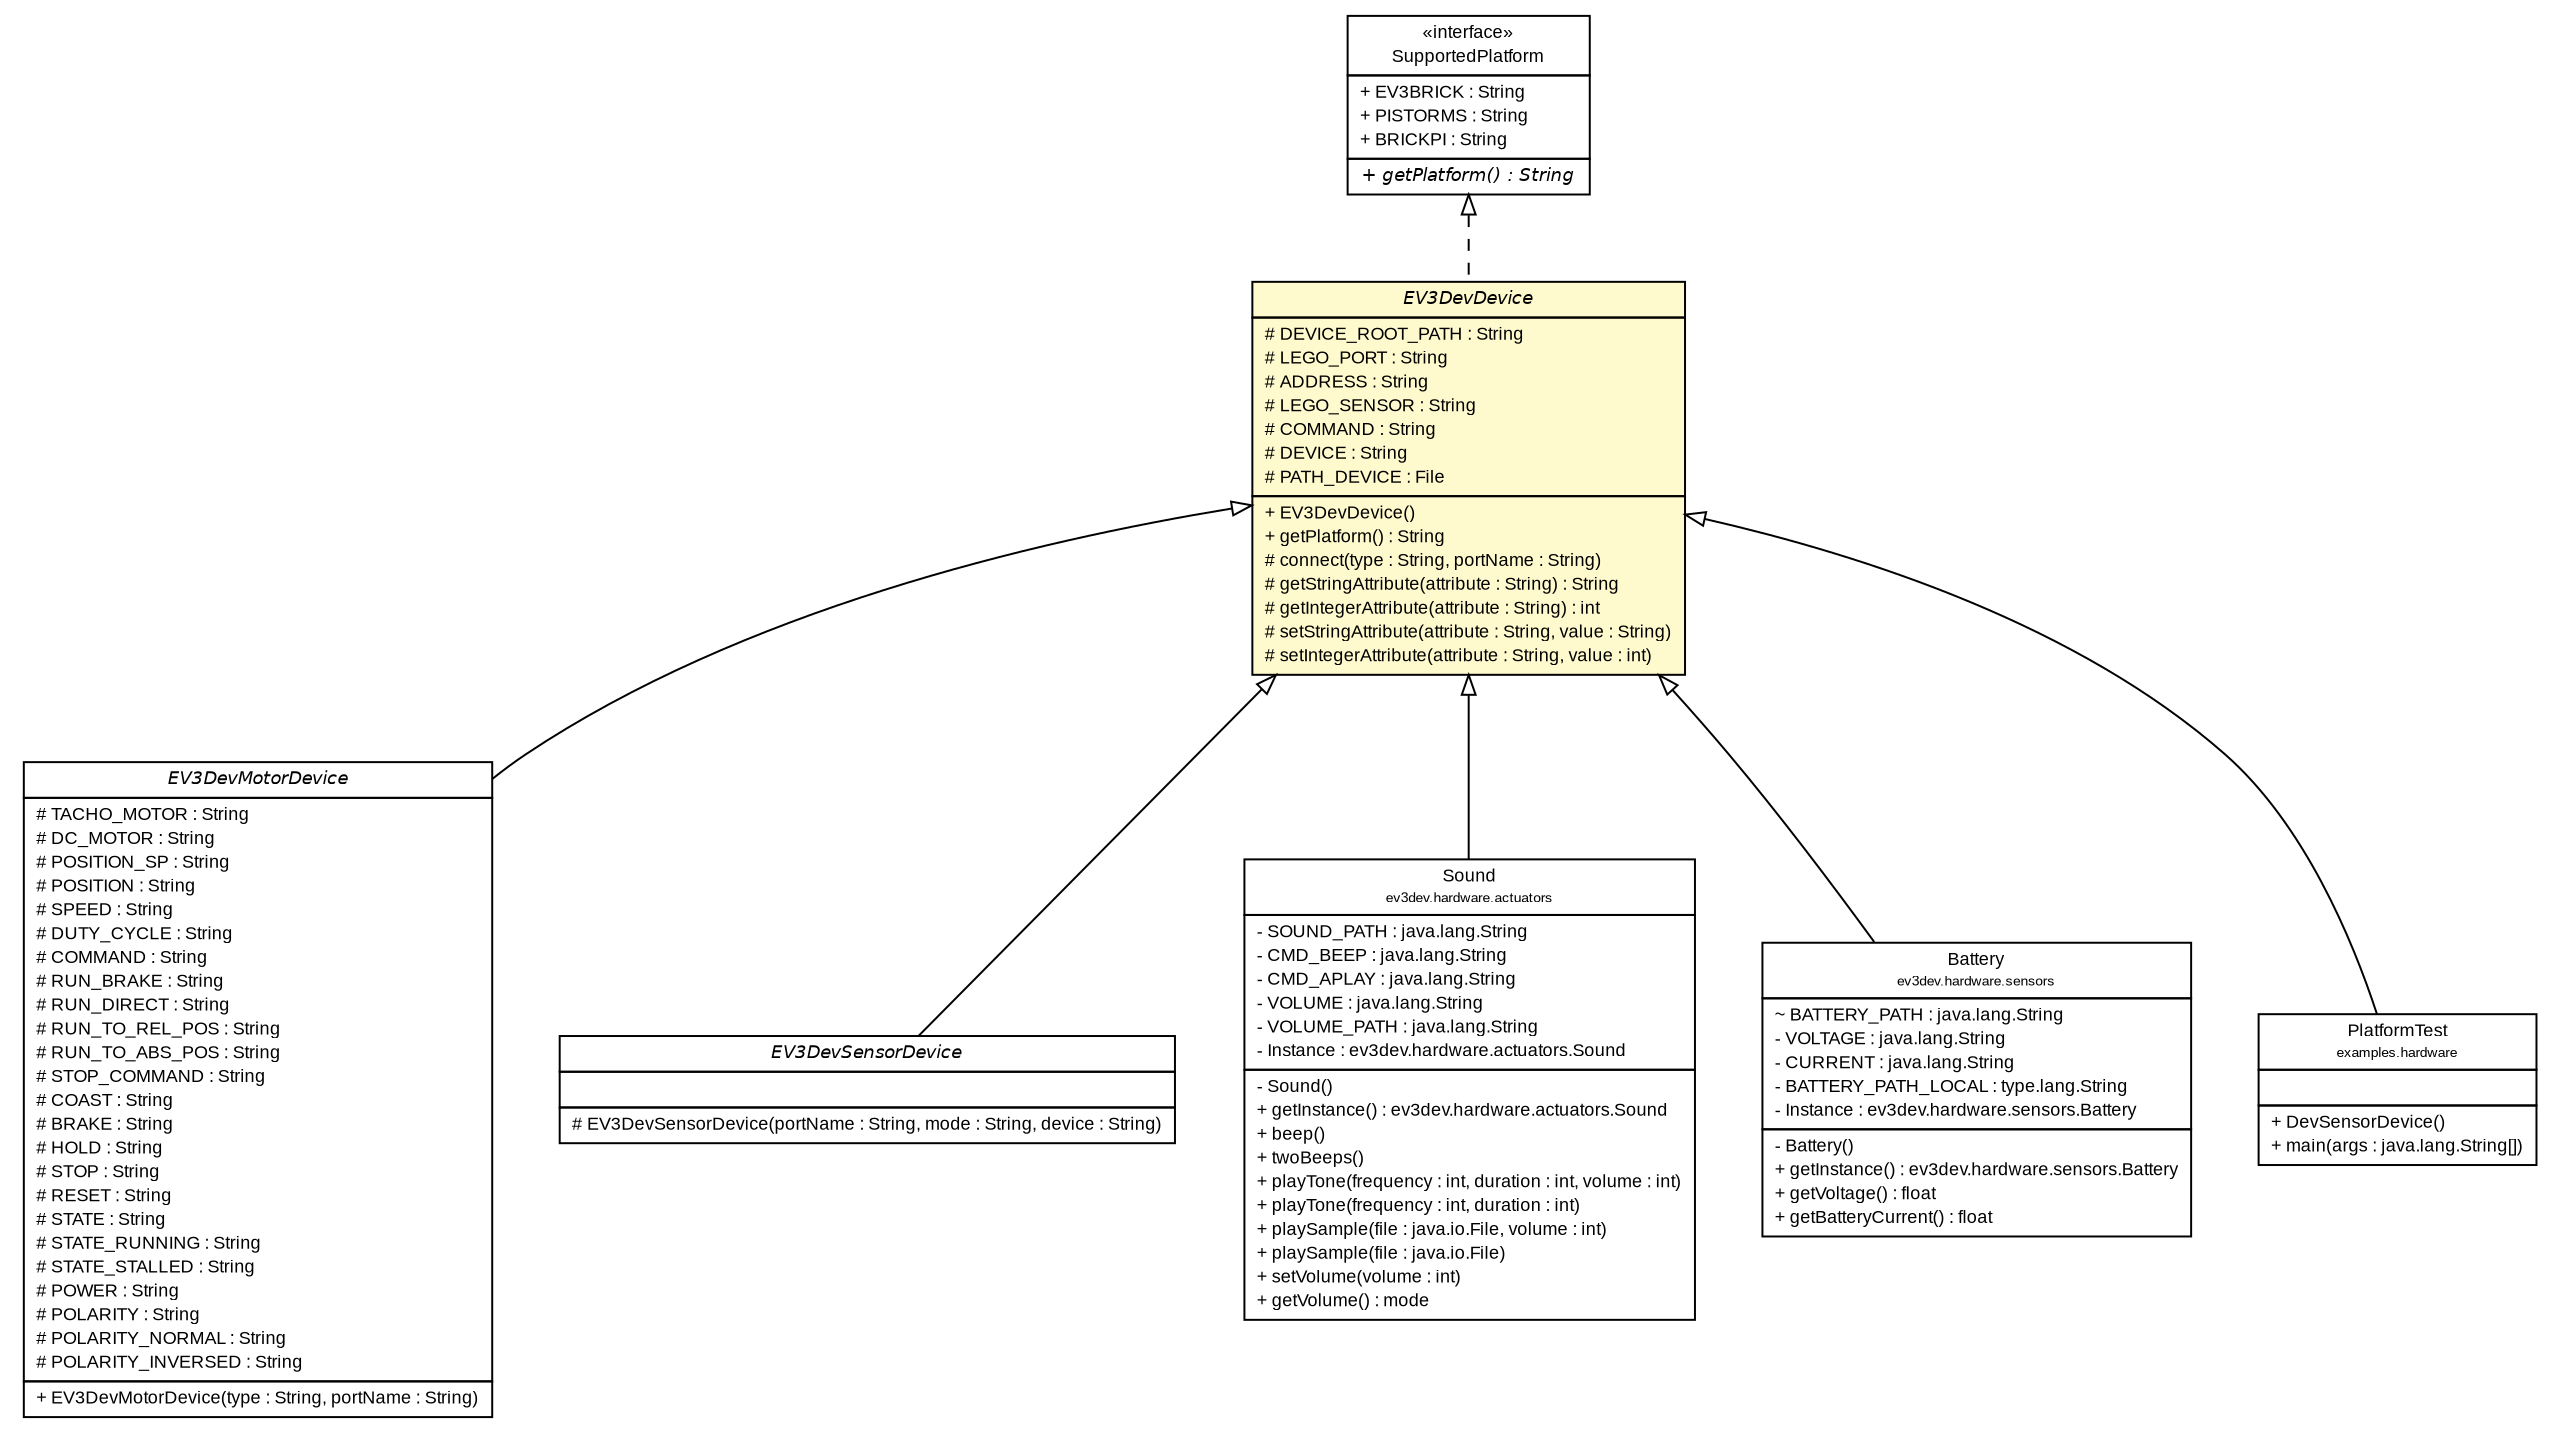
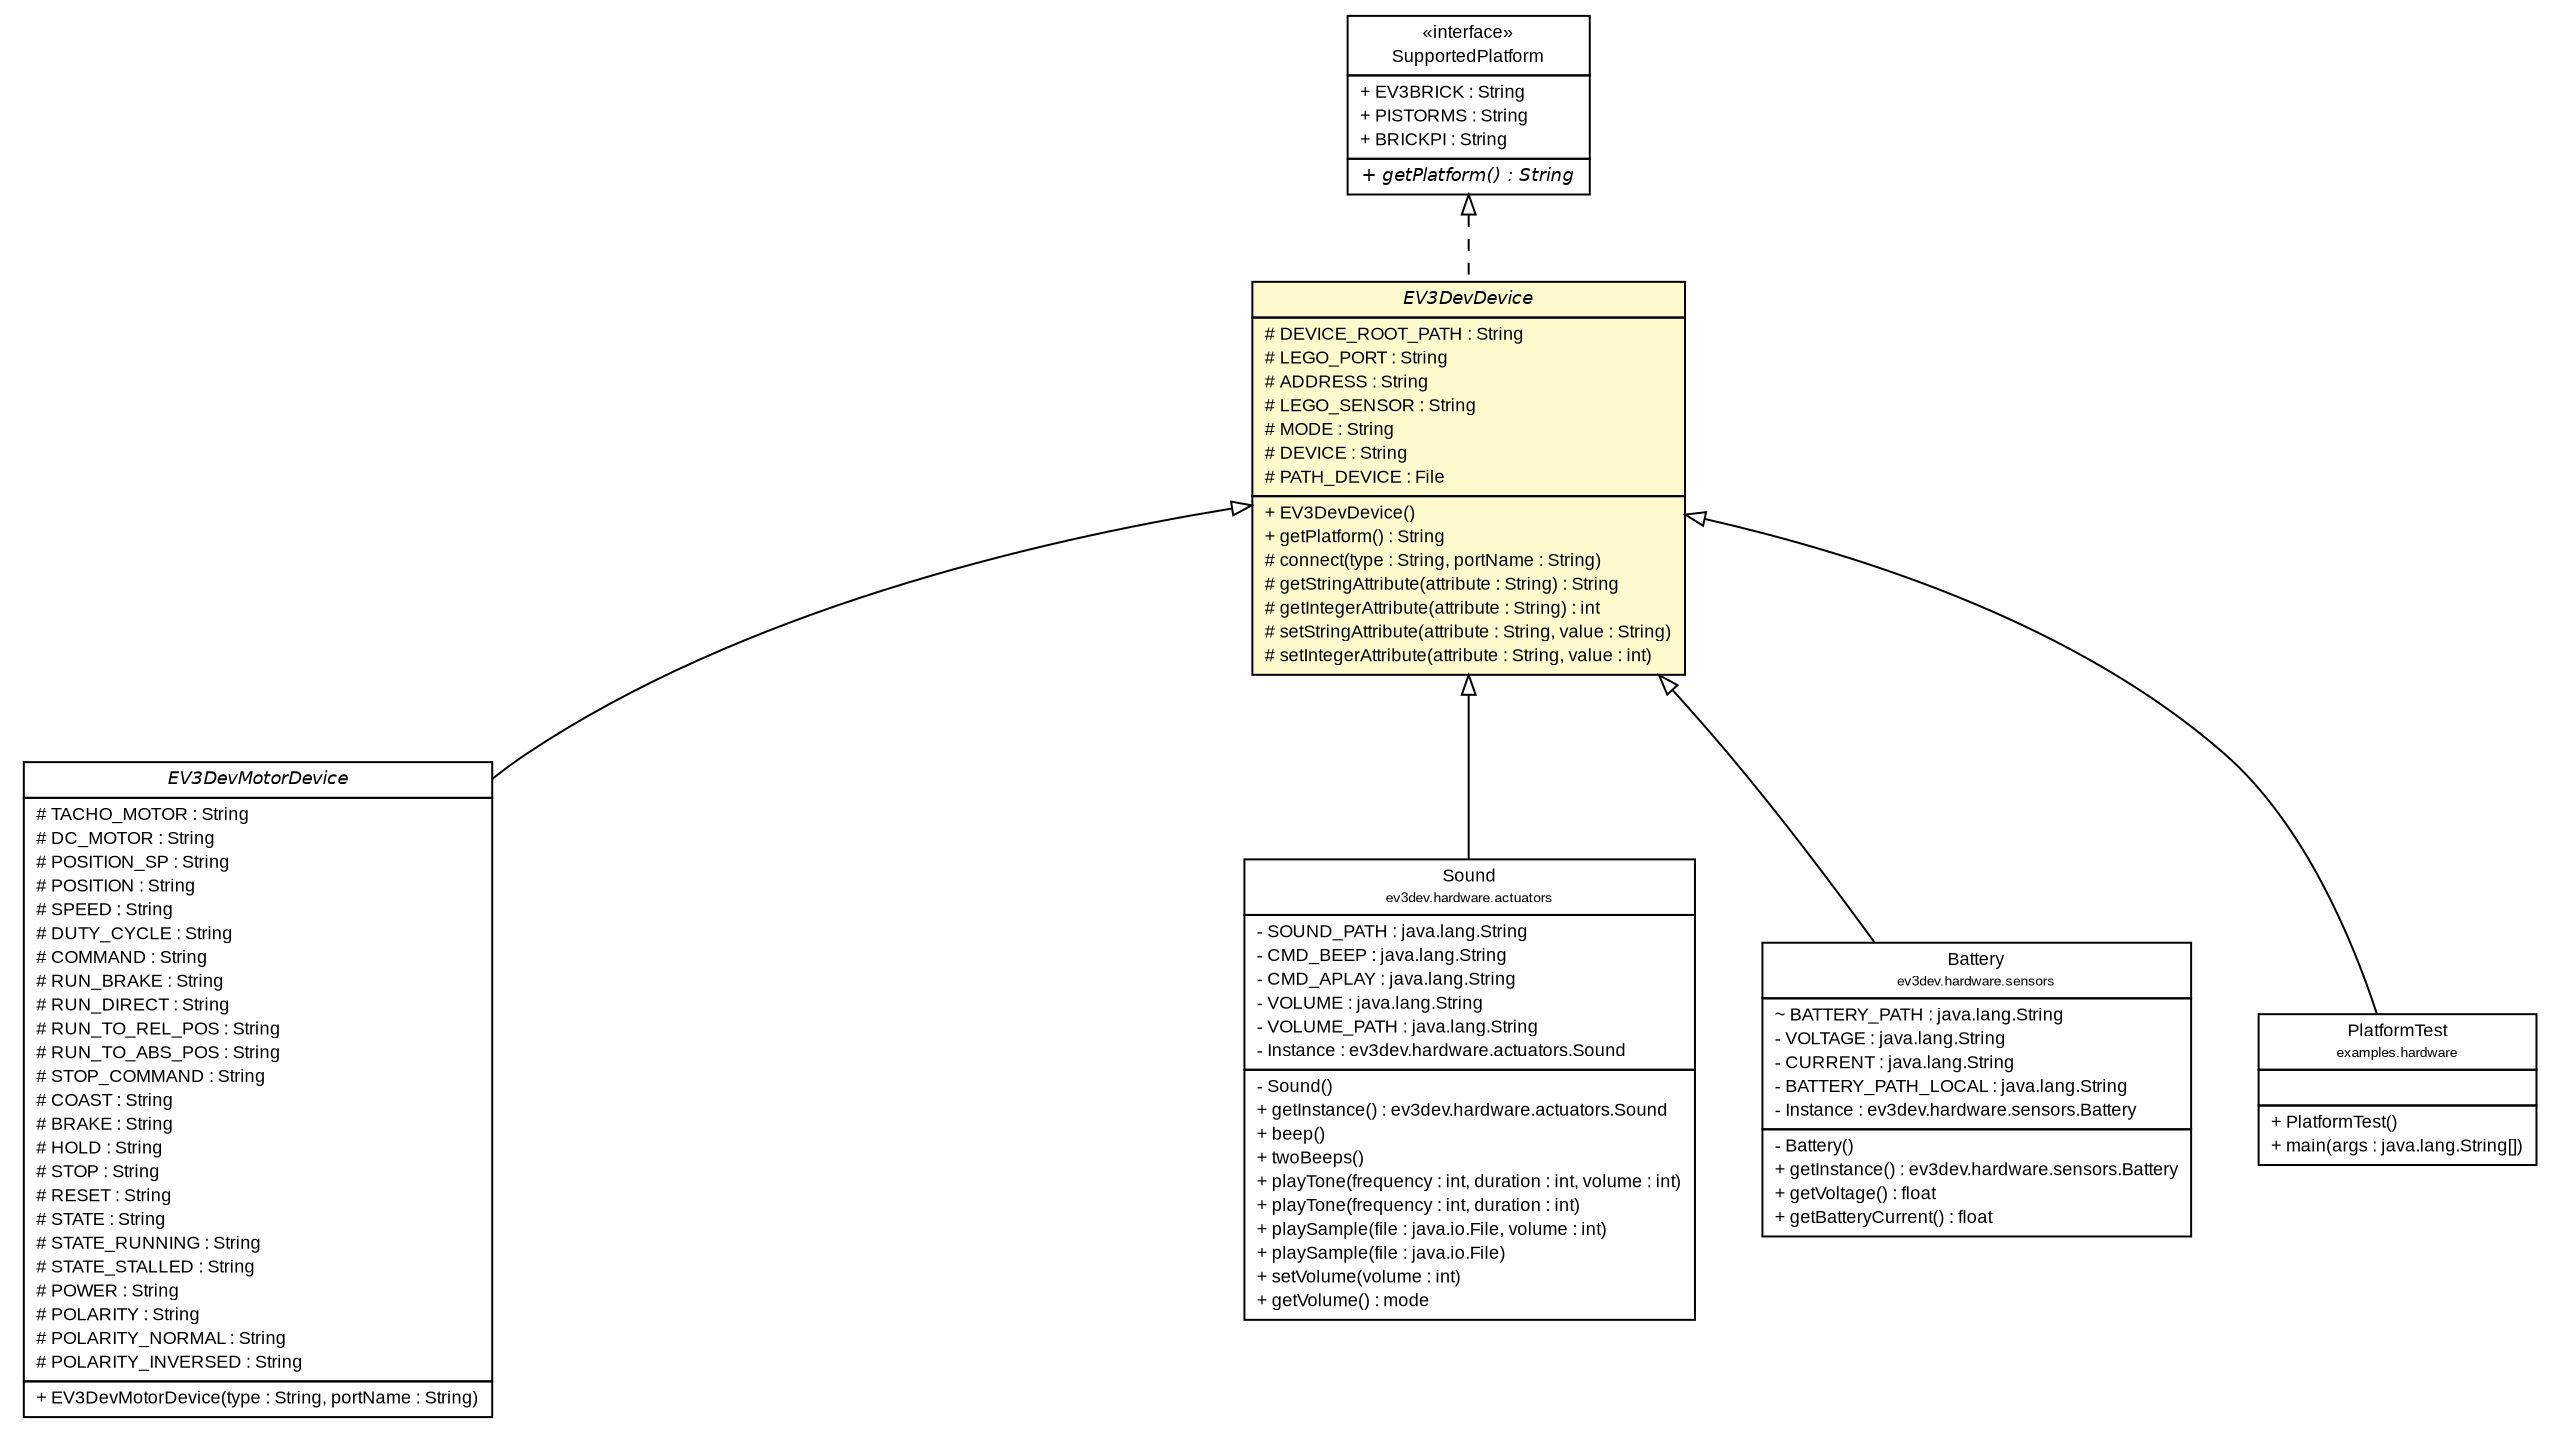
node "EV3DevDevice": text "# COMMAND : String" -> "# MODE : String"
node "Battery": text "- BATTERY_PATH_LOCAL : type.lang.String" -> "- BATTERY_PATH_LOCAL : java.lang.String"
node "EV3DevSensorDevice": removed
node "PlatformTest": text "+ DevSensorDevice()" -> "+ PlatformTest()"
